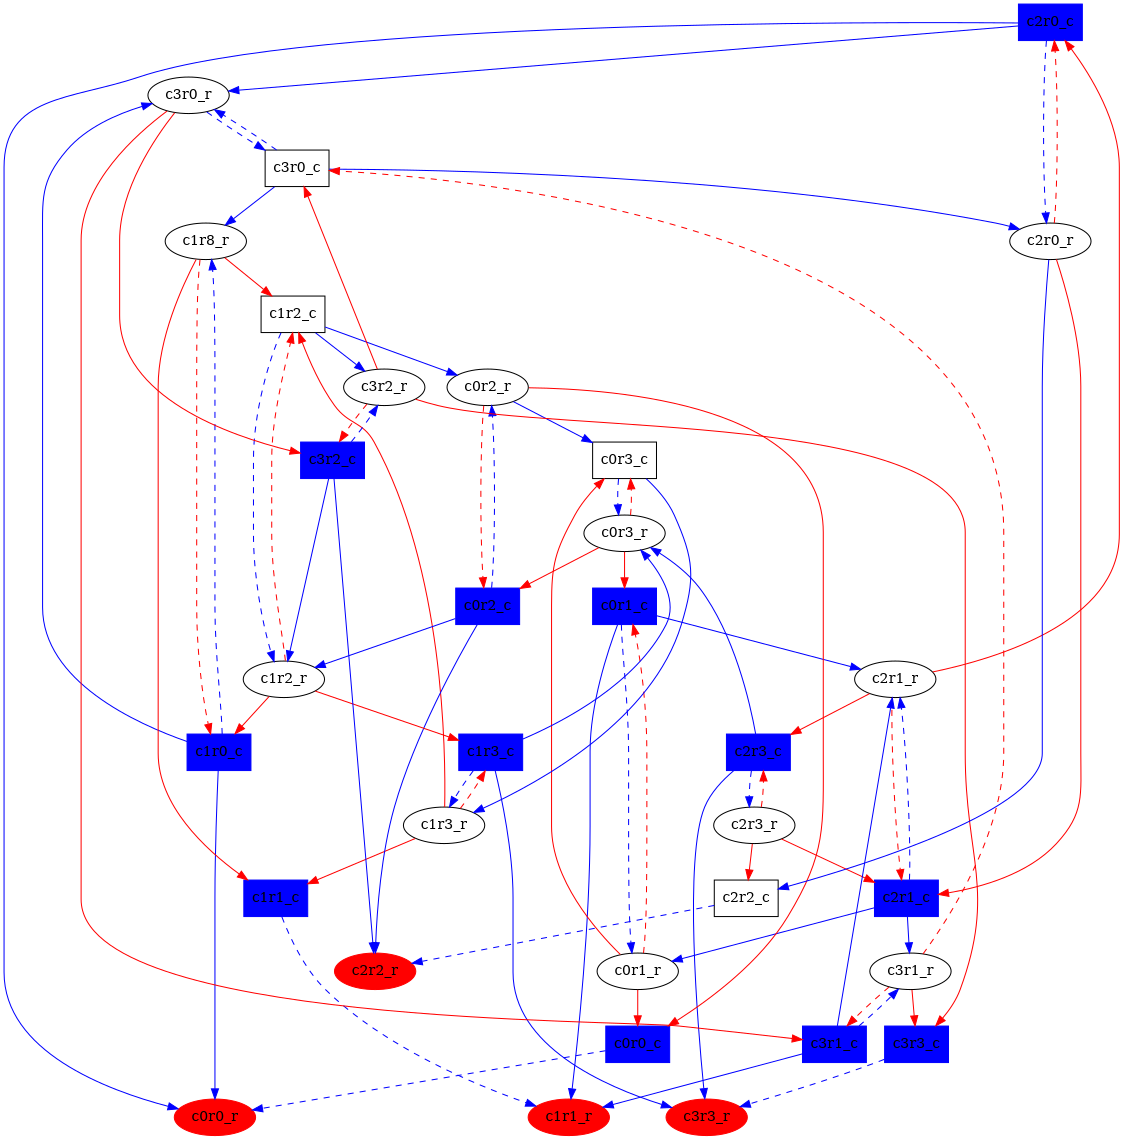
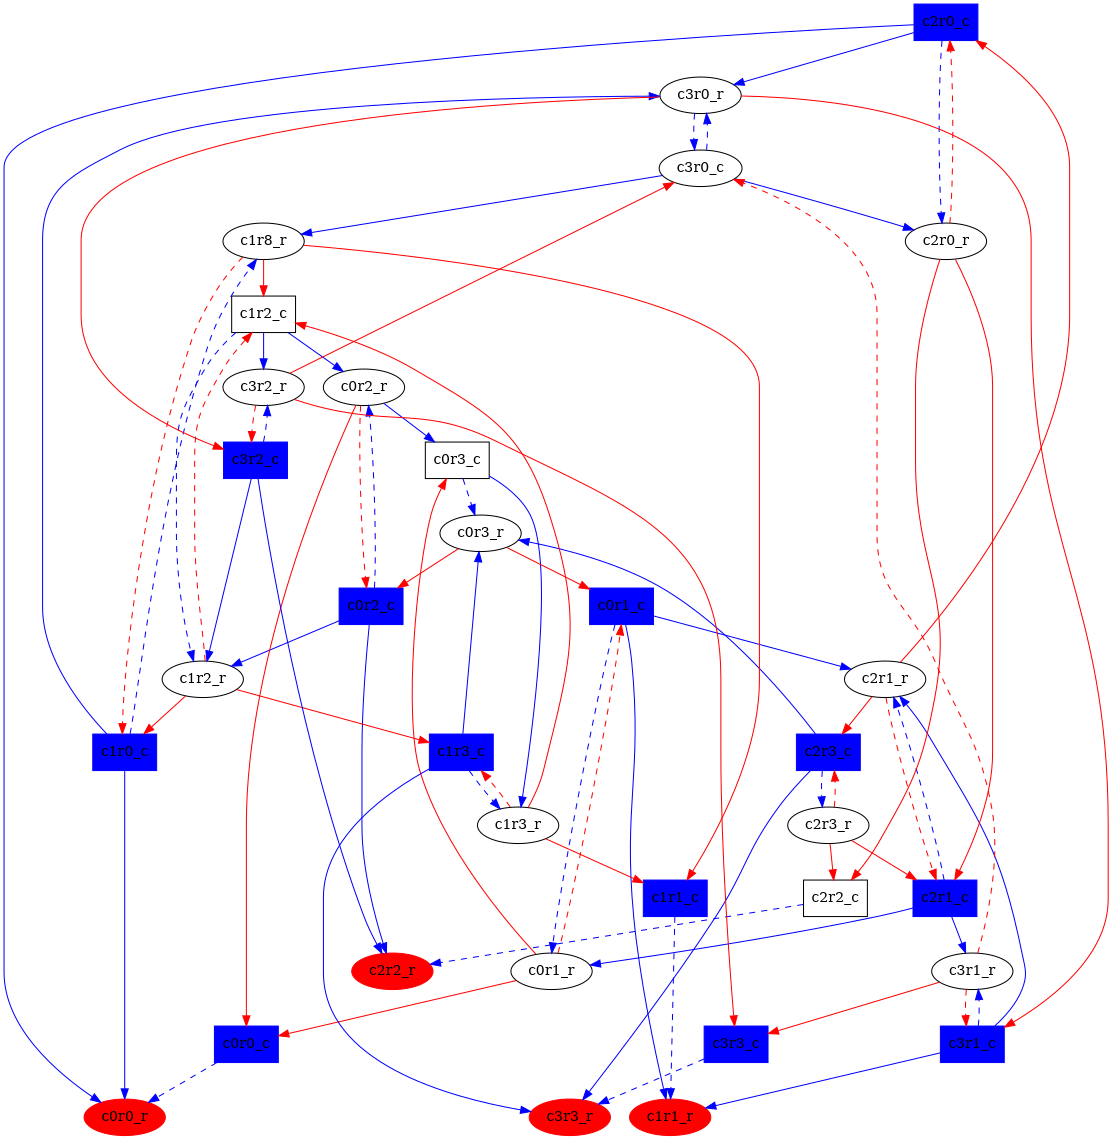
node "c3r0_c": shape box -> ellipse
edge "c0r3_r" -> "c0r3_c": removed
edge "c2r0_r" -> "c2r2_c": color blue -> red
